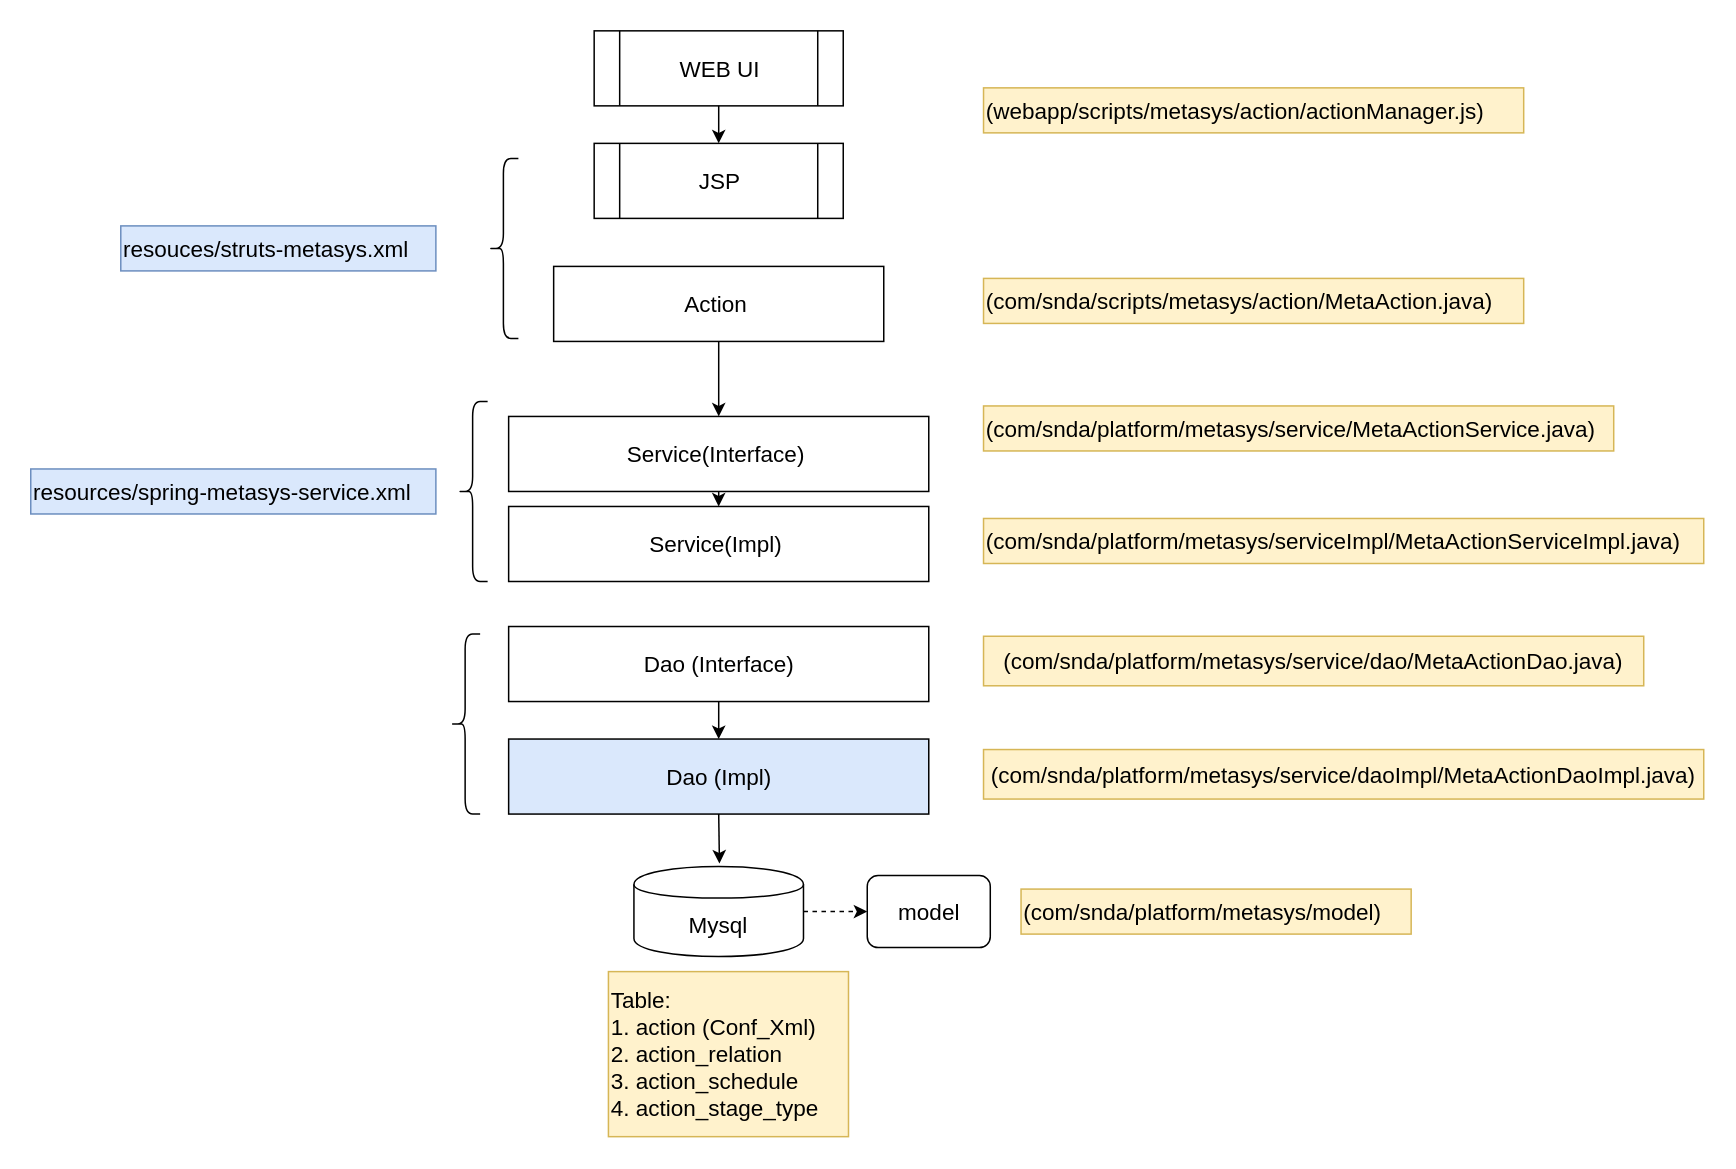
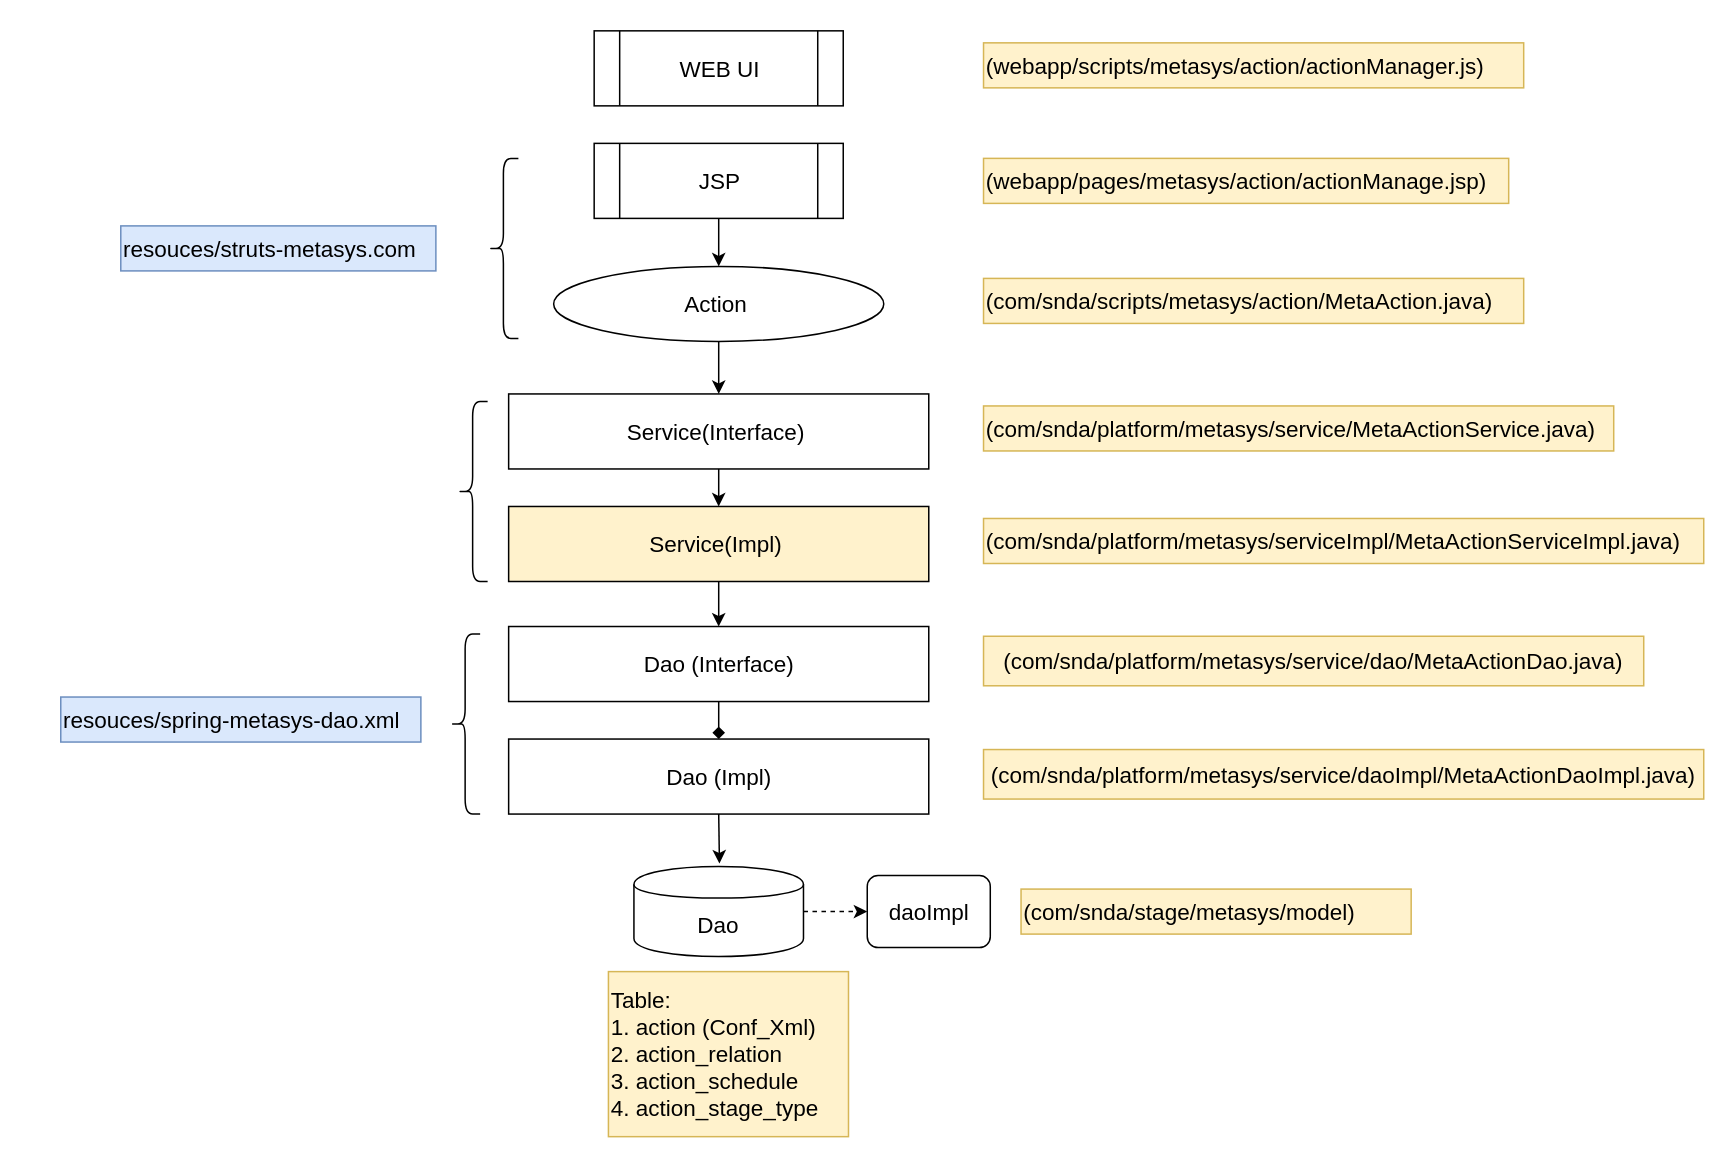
node "(webapp/scripts/metasys/action/actionManager.js)": moved (1253, 110) -> (1253, 65)
edge "WEB UI" -> "JSP": removed
node "(webapp/pages/metasys/action/actionManage.jsp)": added
edge "JSP" -> "Action": added
node "resouces/struts-metasys.xml": label "resouces/struts-metasys.xml" -> "resouces/struts-metasys.com"
node "Action": shape rectangle -> ellipse
node "Service(Interface)": moved (719, 454) -> (719, 431)
node "resources/spring-metasys-service.xml": removed
node "Service(Impl)": fillcolor #ffffff -> #fff2cc
edge "Service(Impl)" -> "Dao (Interface)": added
node "resouces/spring-metasys-dao.xml": added
edge "Dao (Interface)" -> "Dao (Impl)": arrowhead classic -> diamond
node "Dao (Impl)": fillcolor #dae8fc -> #ffffff
node "(com/snda/platform/metasys/model)": label "(com/snda/platform/metasys/model)" -> "(com/snda/stage/metasys/model)"
node "model": label "model" -> "daoImpl"
node "Mysql": label "Mysql" -> "Dao"
